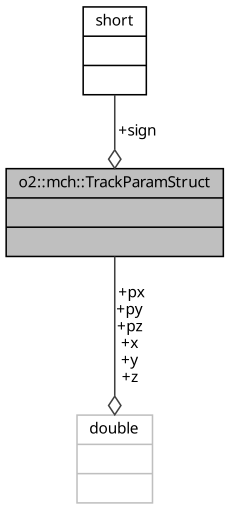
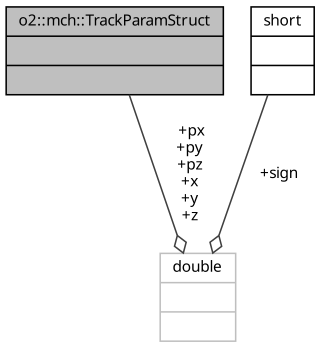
edge "short" -> "o2::mch::TrackParamStruct": now "short" -> "double"
